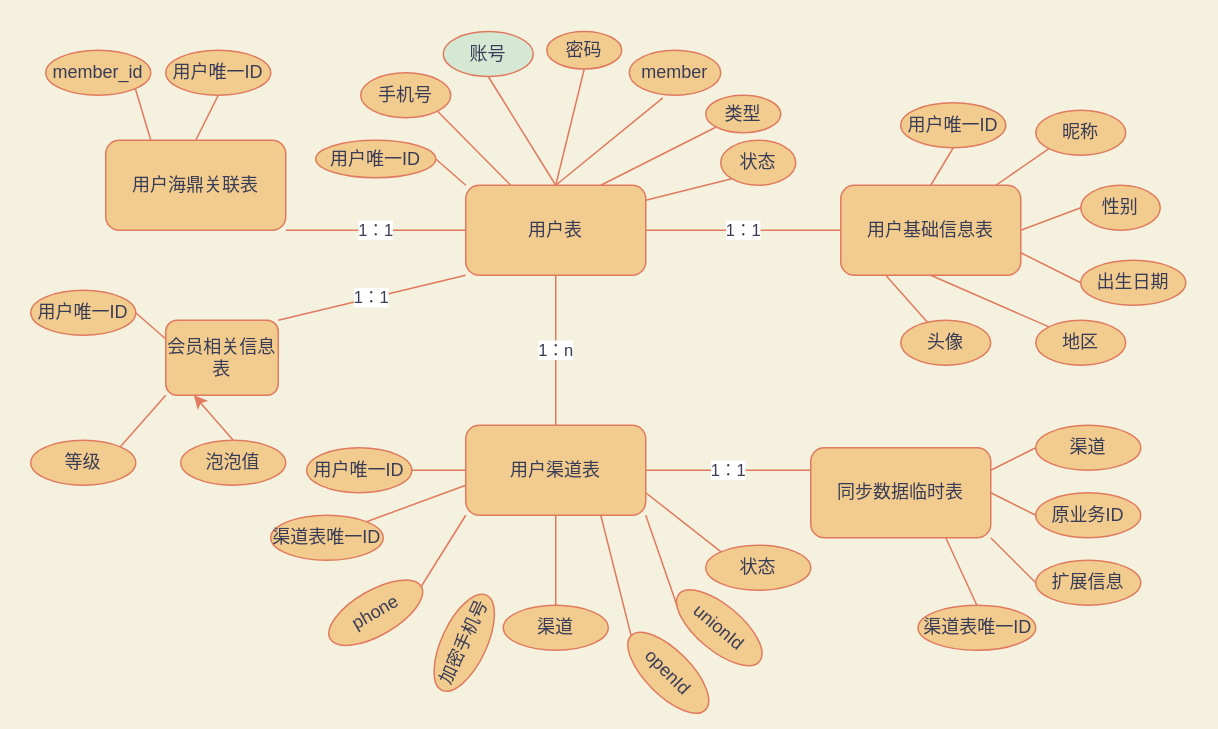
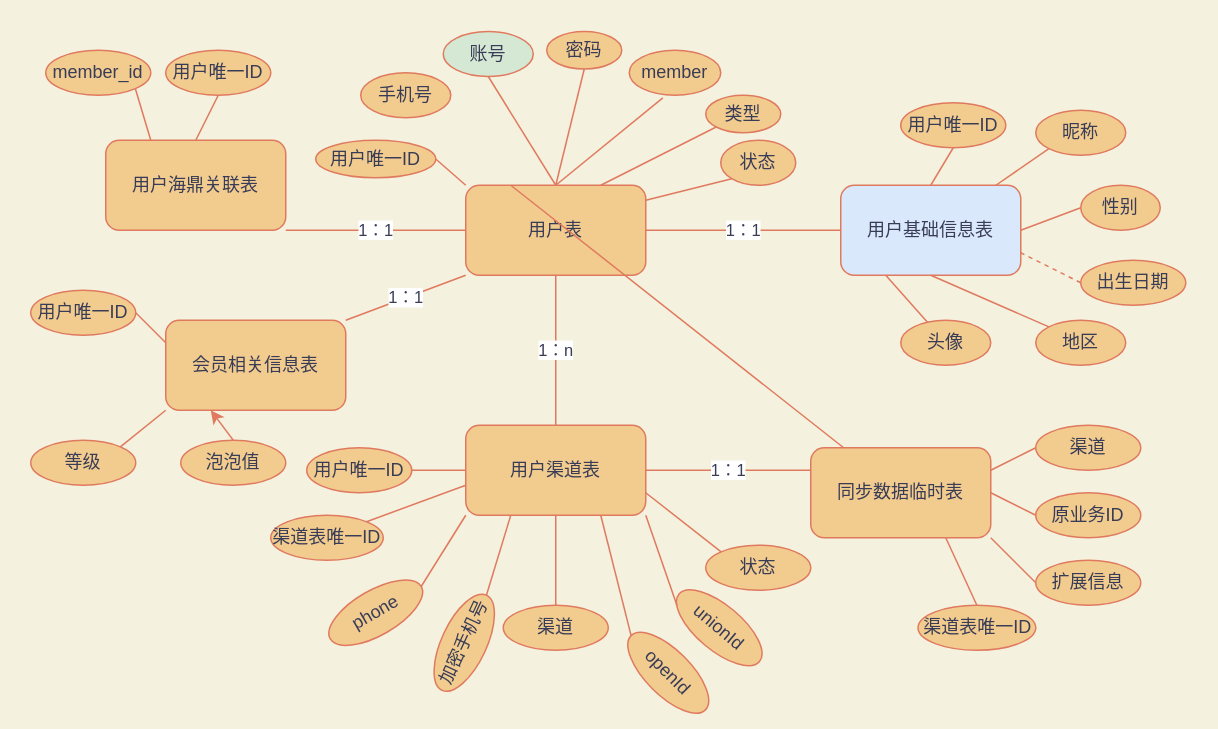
edge "手机号" -- "用户表": now "同步数据临时表" -- "用户表"
node "用户基础信息表": fillcolor #f2cc8f -> #dae8fc
edge "用户基础信息表" -- "出生日期": style solid -> dashed
node "会员相关信息表": size 113x75 -> 180x90
edge "用户渠道表" -- "加密手机号": added
